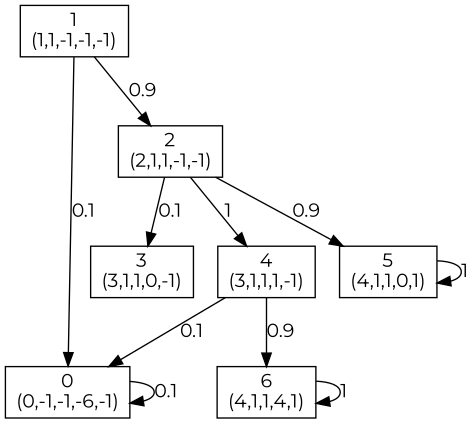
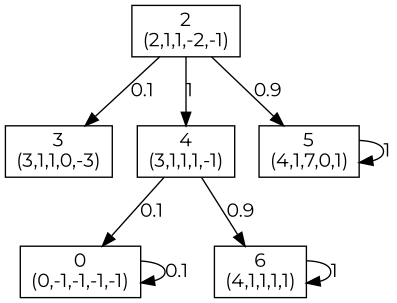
node "1 (1,1,-1,-1,-1)": removed
node "2 (2,1,1,-1,-1)": label "2 (2,1,1,-1,-1)" -> "2 (2,1,1,-2,-1)"
node "3 (3,1,1,0,-1)": label "3 (3,1,1,0,-1)" -> "3 (3,1,1,0,-3)"
node "5 (4,1,1,0,1)": label "5 (4,1,1,0,1)" -> "5 (4,1,7,0,1)"
node "0 (0,-1,-1,-6,-1)": label "0 (0,-1,-1,-6,-1)" -> "0 (0,-1,-1,-1,-1)"
node "6 (4,1,1,4,1)": label "6 (4,1,1,4,1)" -> "6 (4,1,1,1,1)"
